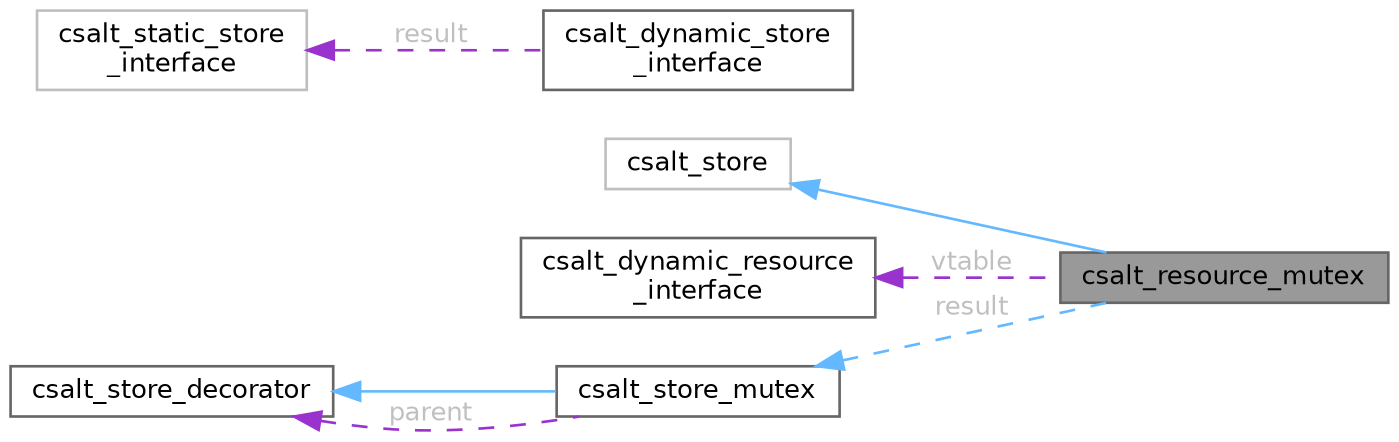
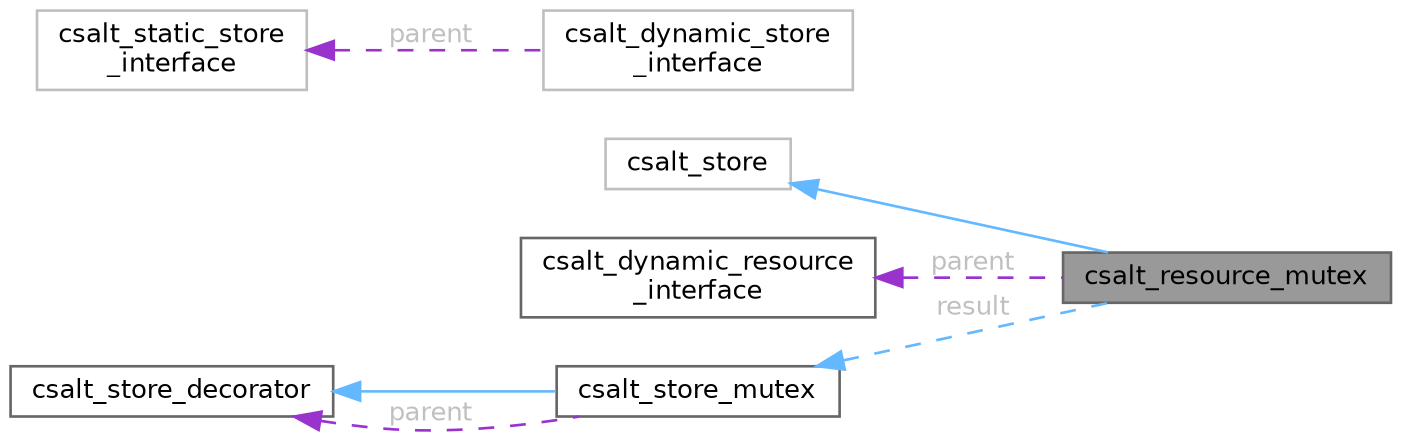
edge "csalt_dynamic_store _interface" -> "csalt_static_store _interface": label " result" -> " parent"
node "csalt_dynamic_store _interface": color gray40 -> grey75
edge "csalt_resource_mutex" -> "csalt_dynamic_resource _interface": label " vtable" -> " parent"
